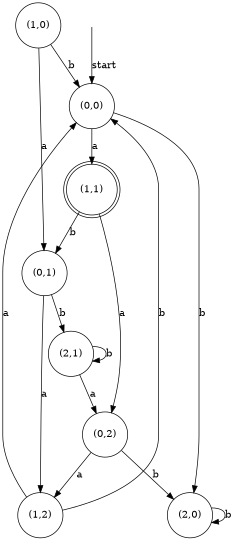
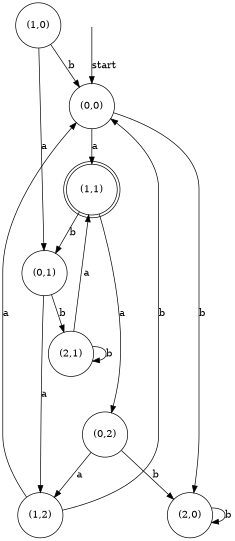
edge "(2,1)" -> "(0,2)": now "(2,1)" -> "(1,1)"
